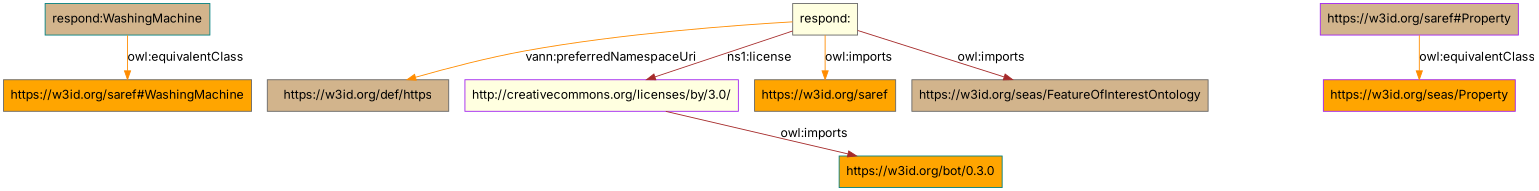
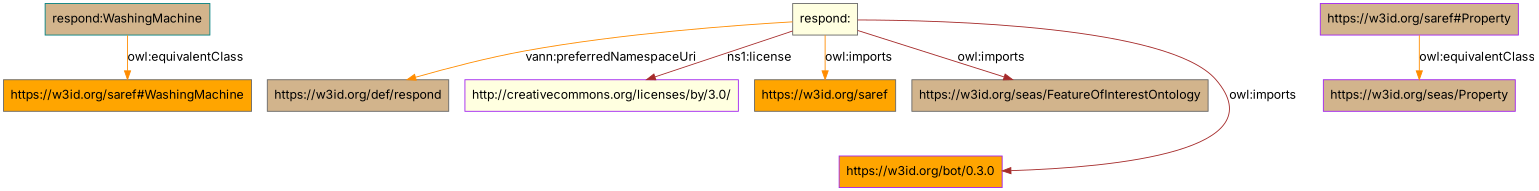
node "https://w3id.org/def/https": label "https://w3id.org/def/https" -> "https://w3id.org/def/respond"
node "https://w3id.org/seas/Property": fillcolor orange -> tan
edge "http://creativecommons.org/licenses/by/3.0/" -> "https://w3id.org/bot/0.3.0": now "respond:" -> "https://w3id.org/bot/0.3.0"
node "https://w3id.org/bot/0.3.0": color teal -> purple
